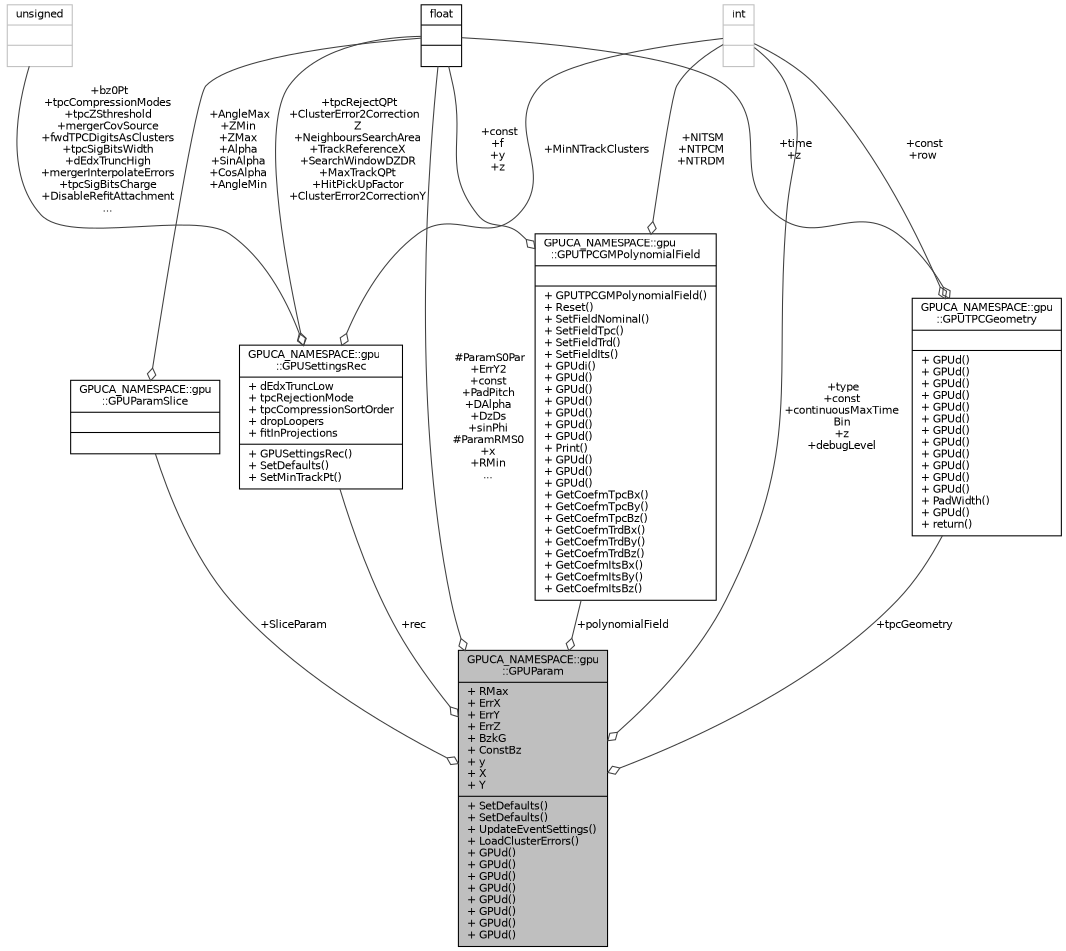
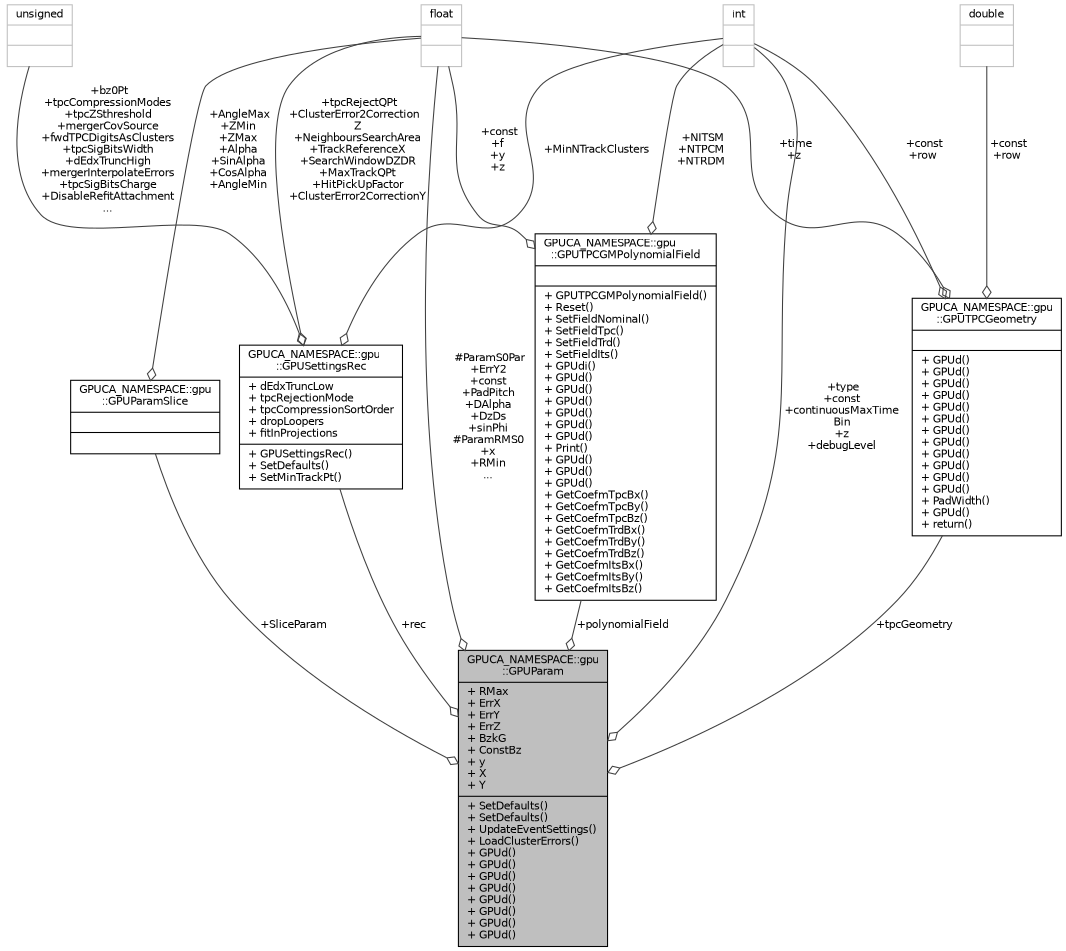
node "float": color black -> grey75
node "double": added
